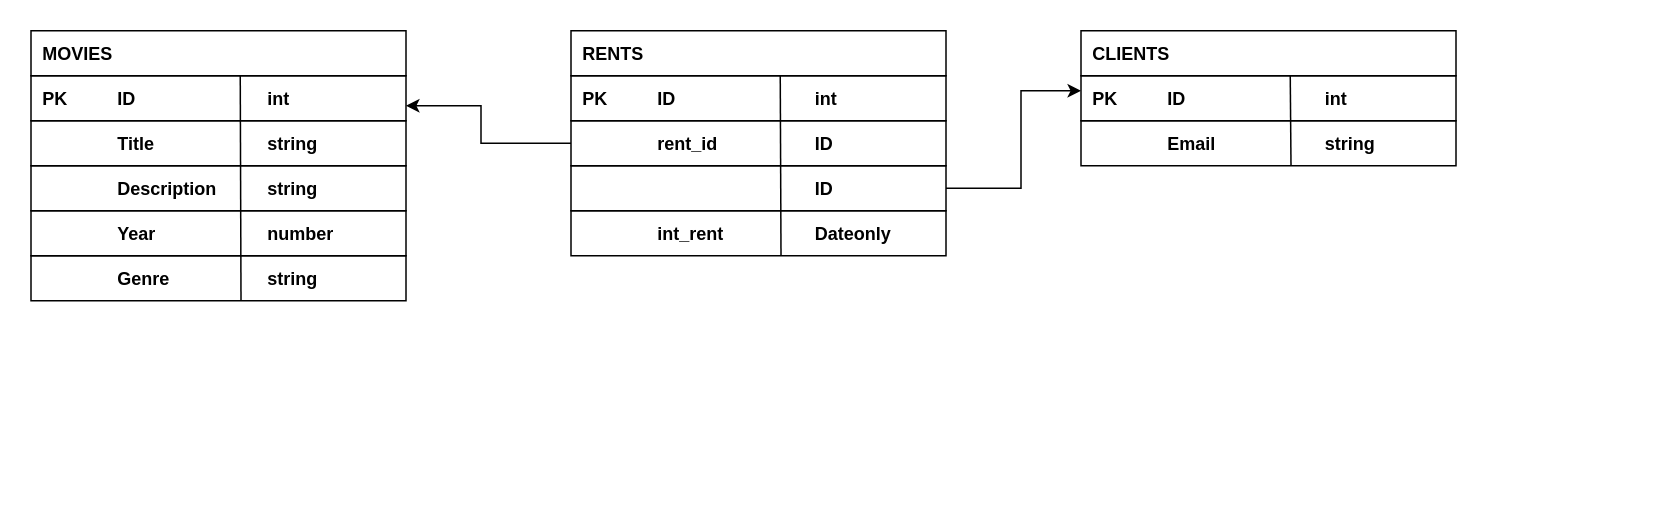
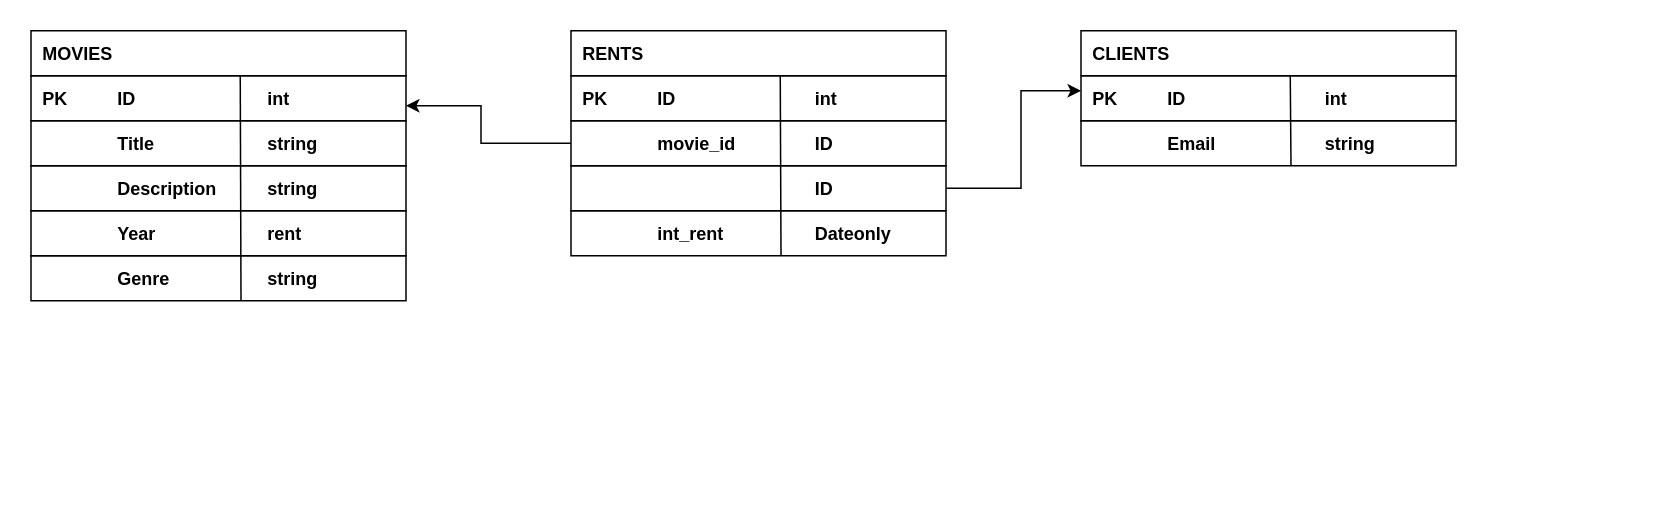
node "rent_id": label "rent_id" -> "movie_id"
node "number": label "number" -> "rent"
